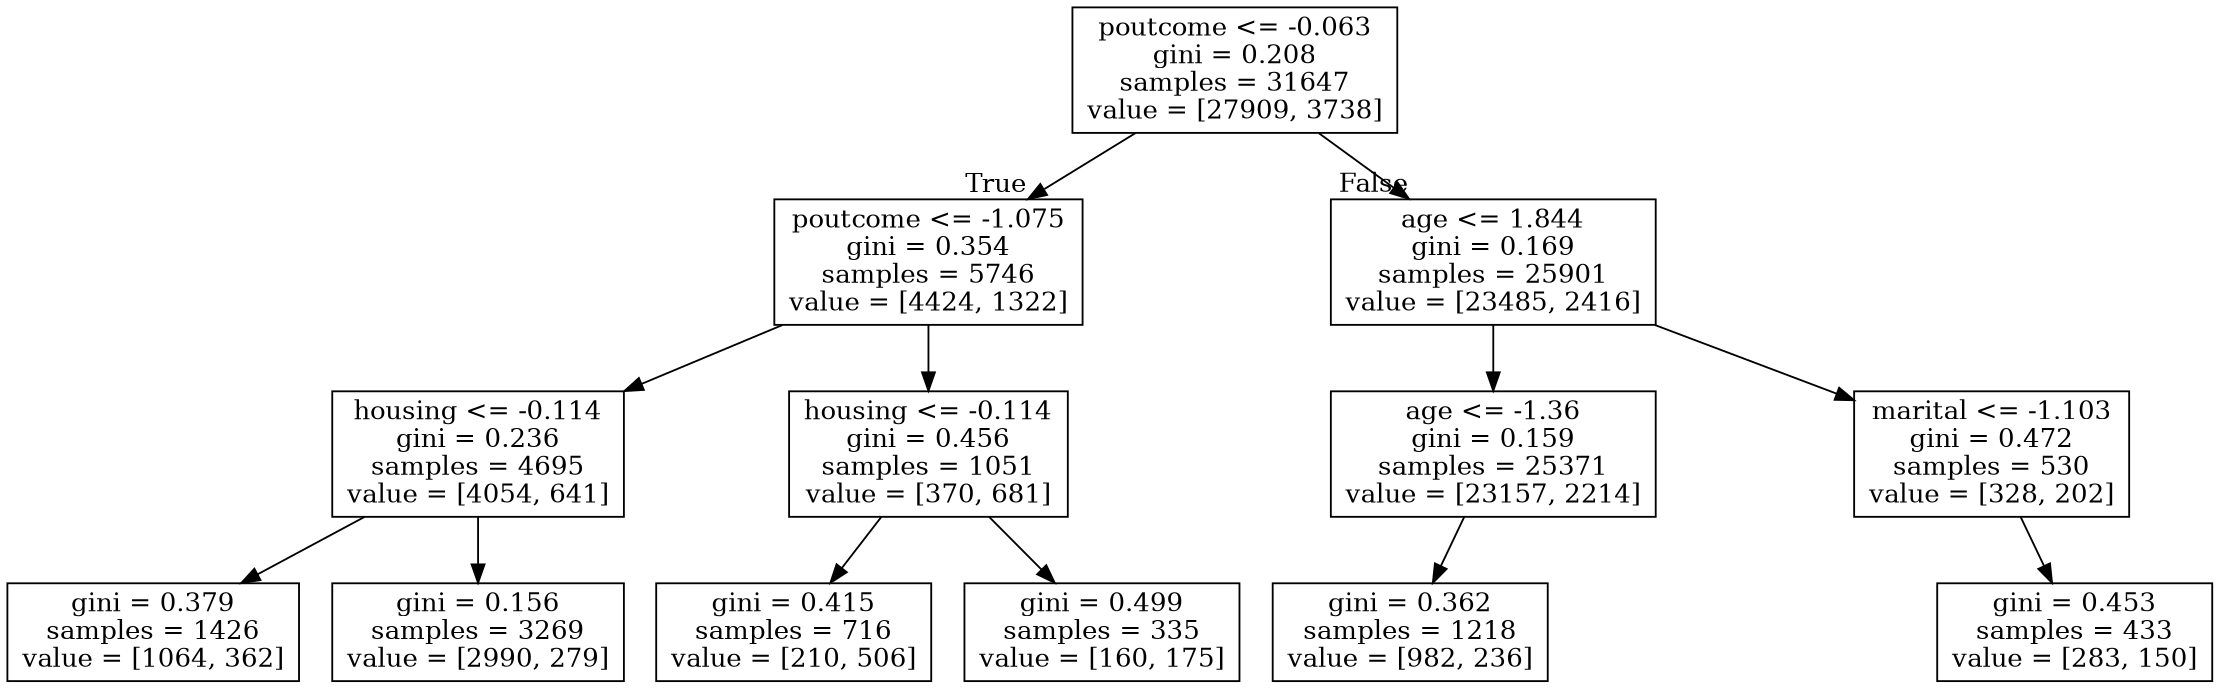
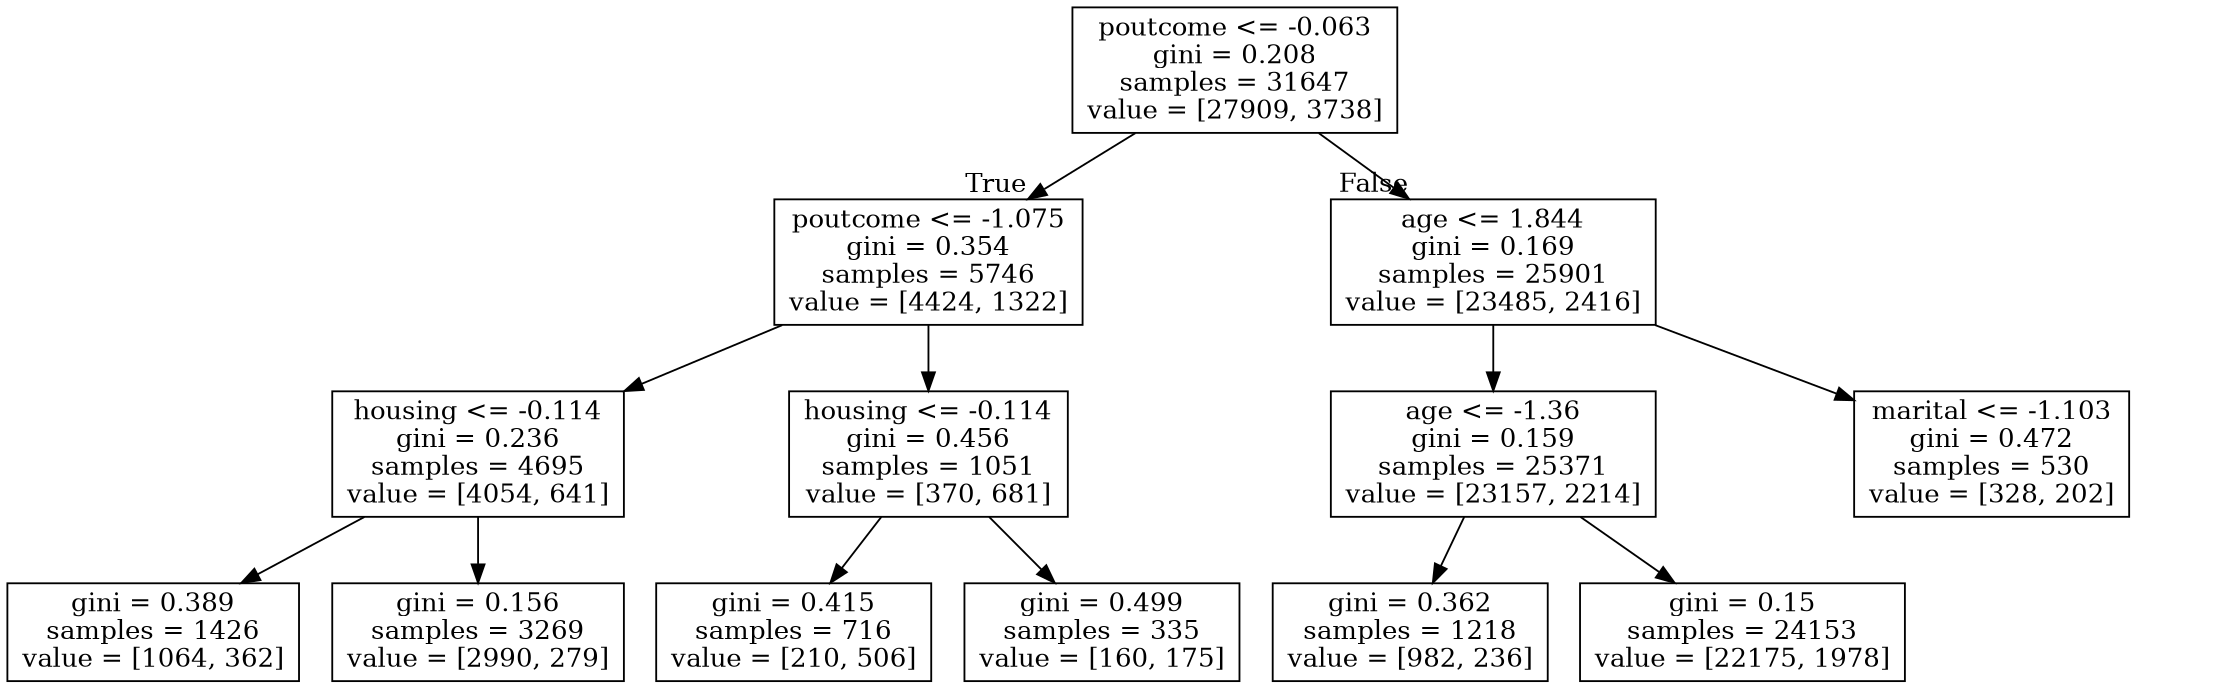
node "gini = 0.379 samples = 1426 value = [1064, 362]": label "gini = 0.379 samples = 1426 value = [1064, 362]" -> "gini = 0.389 samples = 1426 value = [1064, 362]"
node "gini = 0.15 samples = 24153 value = [22175, 1978]": added
node "gini = 0.453 samples = 433 value = [283, 150]": removed
